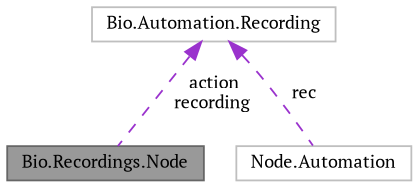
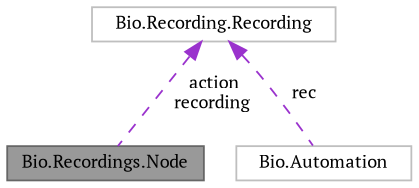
node "Bio.Automation.Recording": label "Bio.Automation.Recording" -> "Bio.Recording.Recording"
node "Node.Automation": label "Node.Automation" -> "Bio.Automation"
